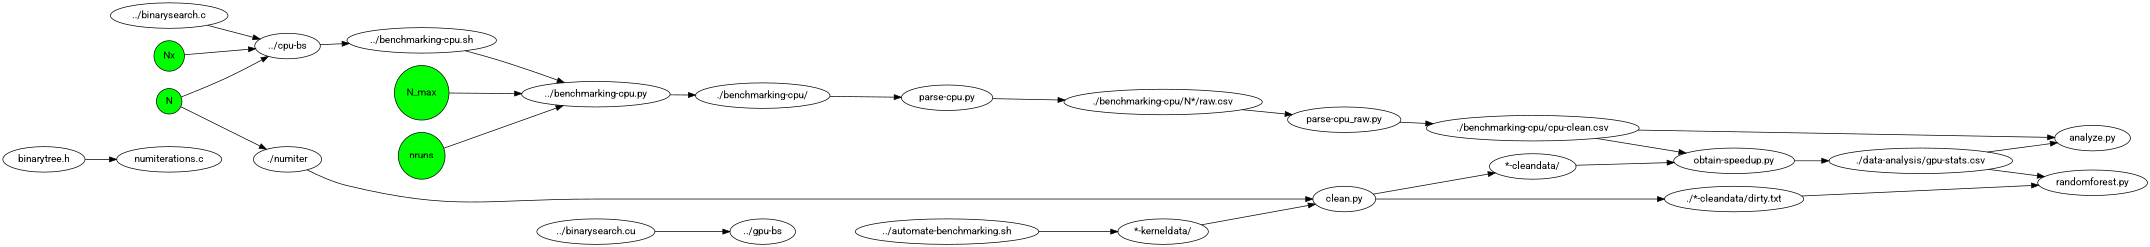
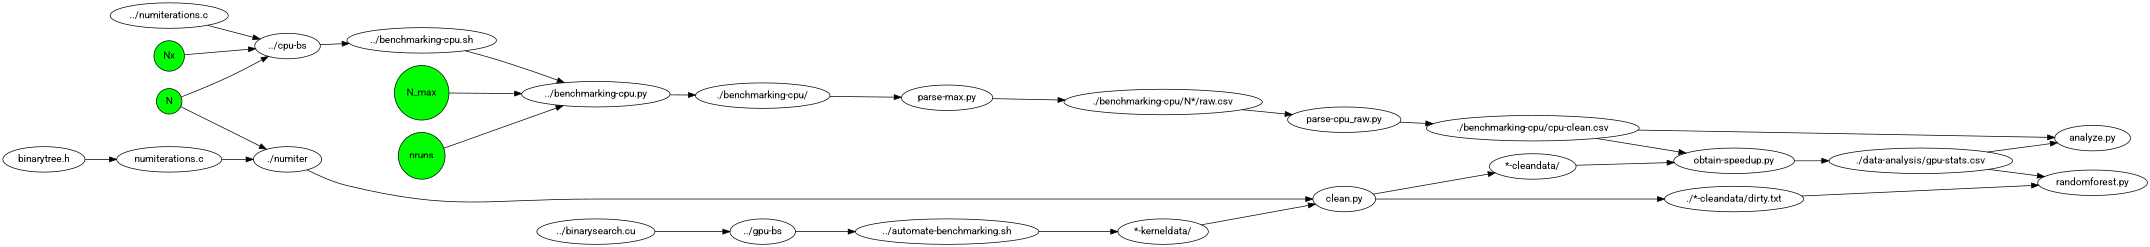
node "../binarysearch.c": label "../binarysearch.c" -> "../numiterations.c"
node "parse-cpu.py": label "parse-cpu.py" -> "parse-max.py"
edge "numiterations.c" -> "./numiter": added
edge "../gpu-bs" -> "../automate-benchmarking.sh": added
